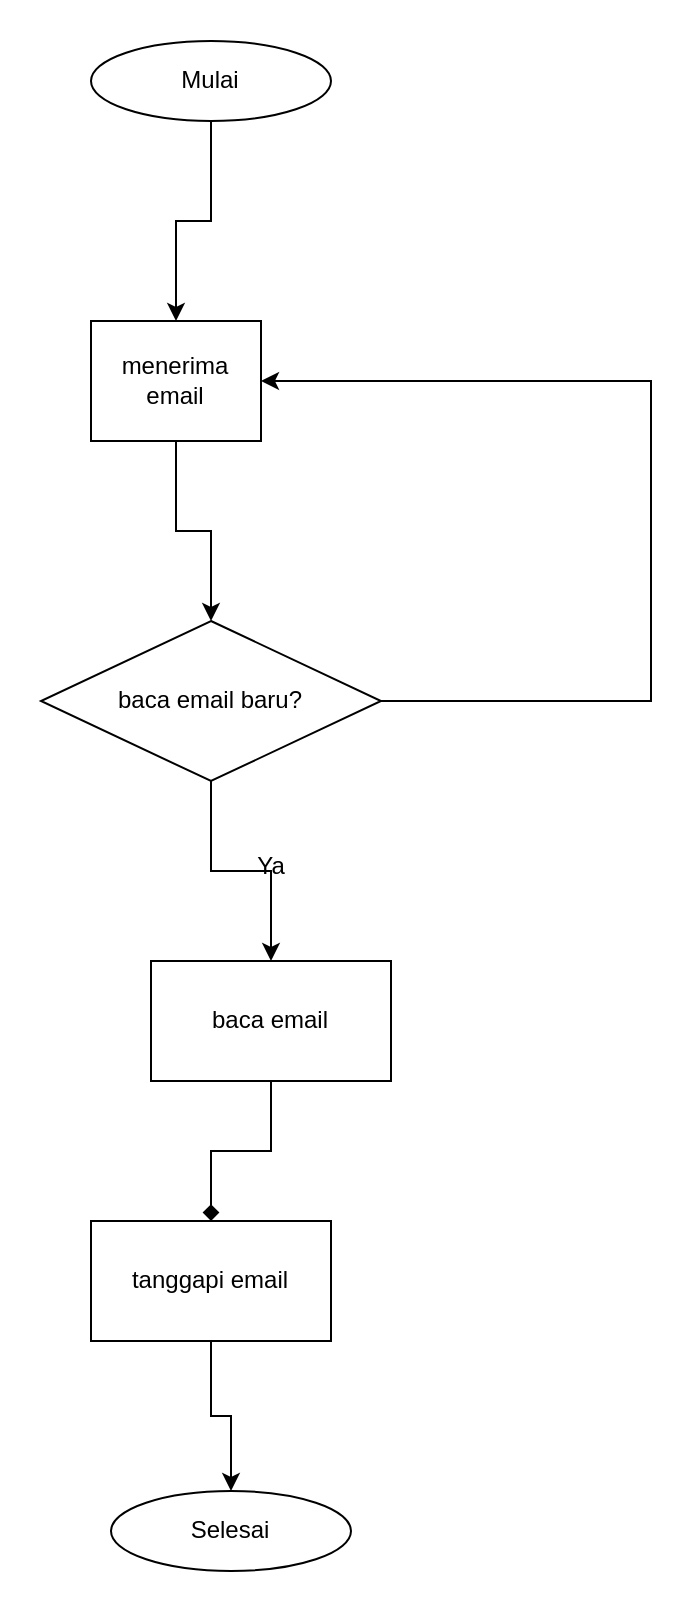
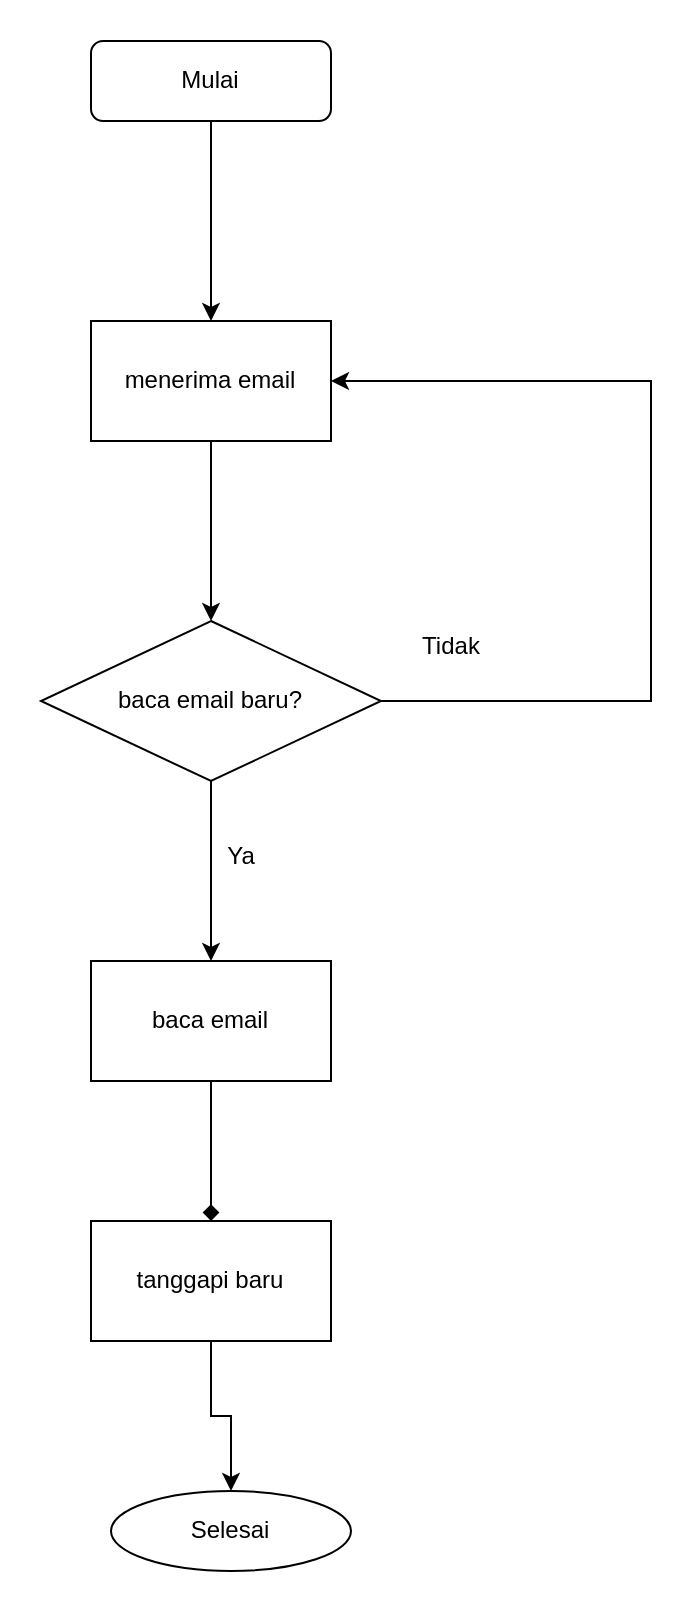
node "Mulai": shape ellipse -> rounded rectangle
node "menerima email": size 170x120 -> 240x120
node "Tidak": added
node "Ya": moved (271, 867) -> (241, 857)
node "baca email": moved (271, 1021) -> (211, 1021)
node "tanggapi email": label "tanggapi email" -> "tanggapi baru"
